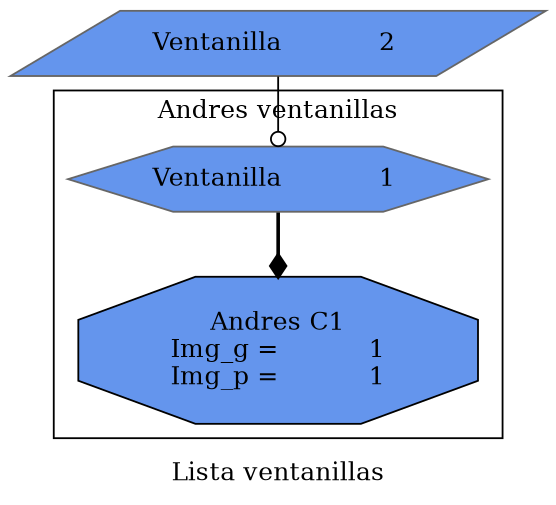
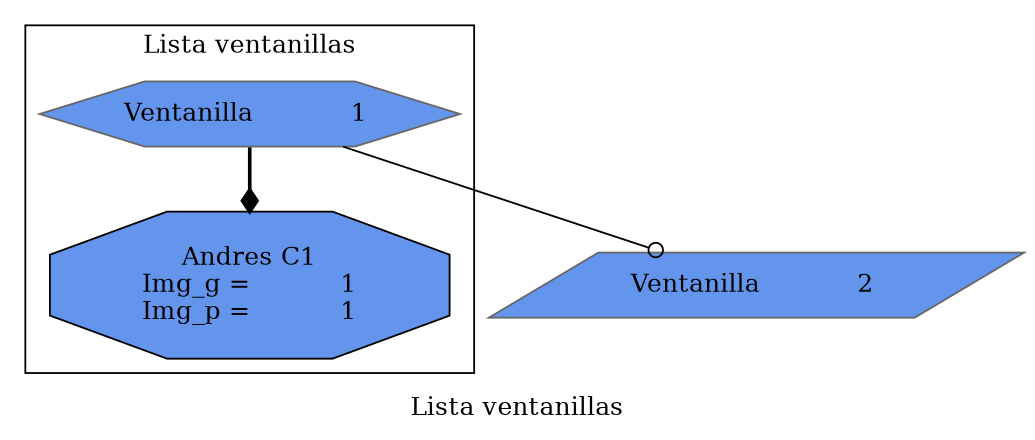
edge "Ventanilla            2" -> "Ventanilla            1": reversed
cluster "Andres ventanillas": label "Andres ventanillas" -> "Lista ventanillas"
